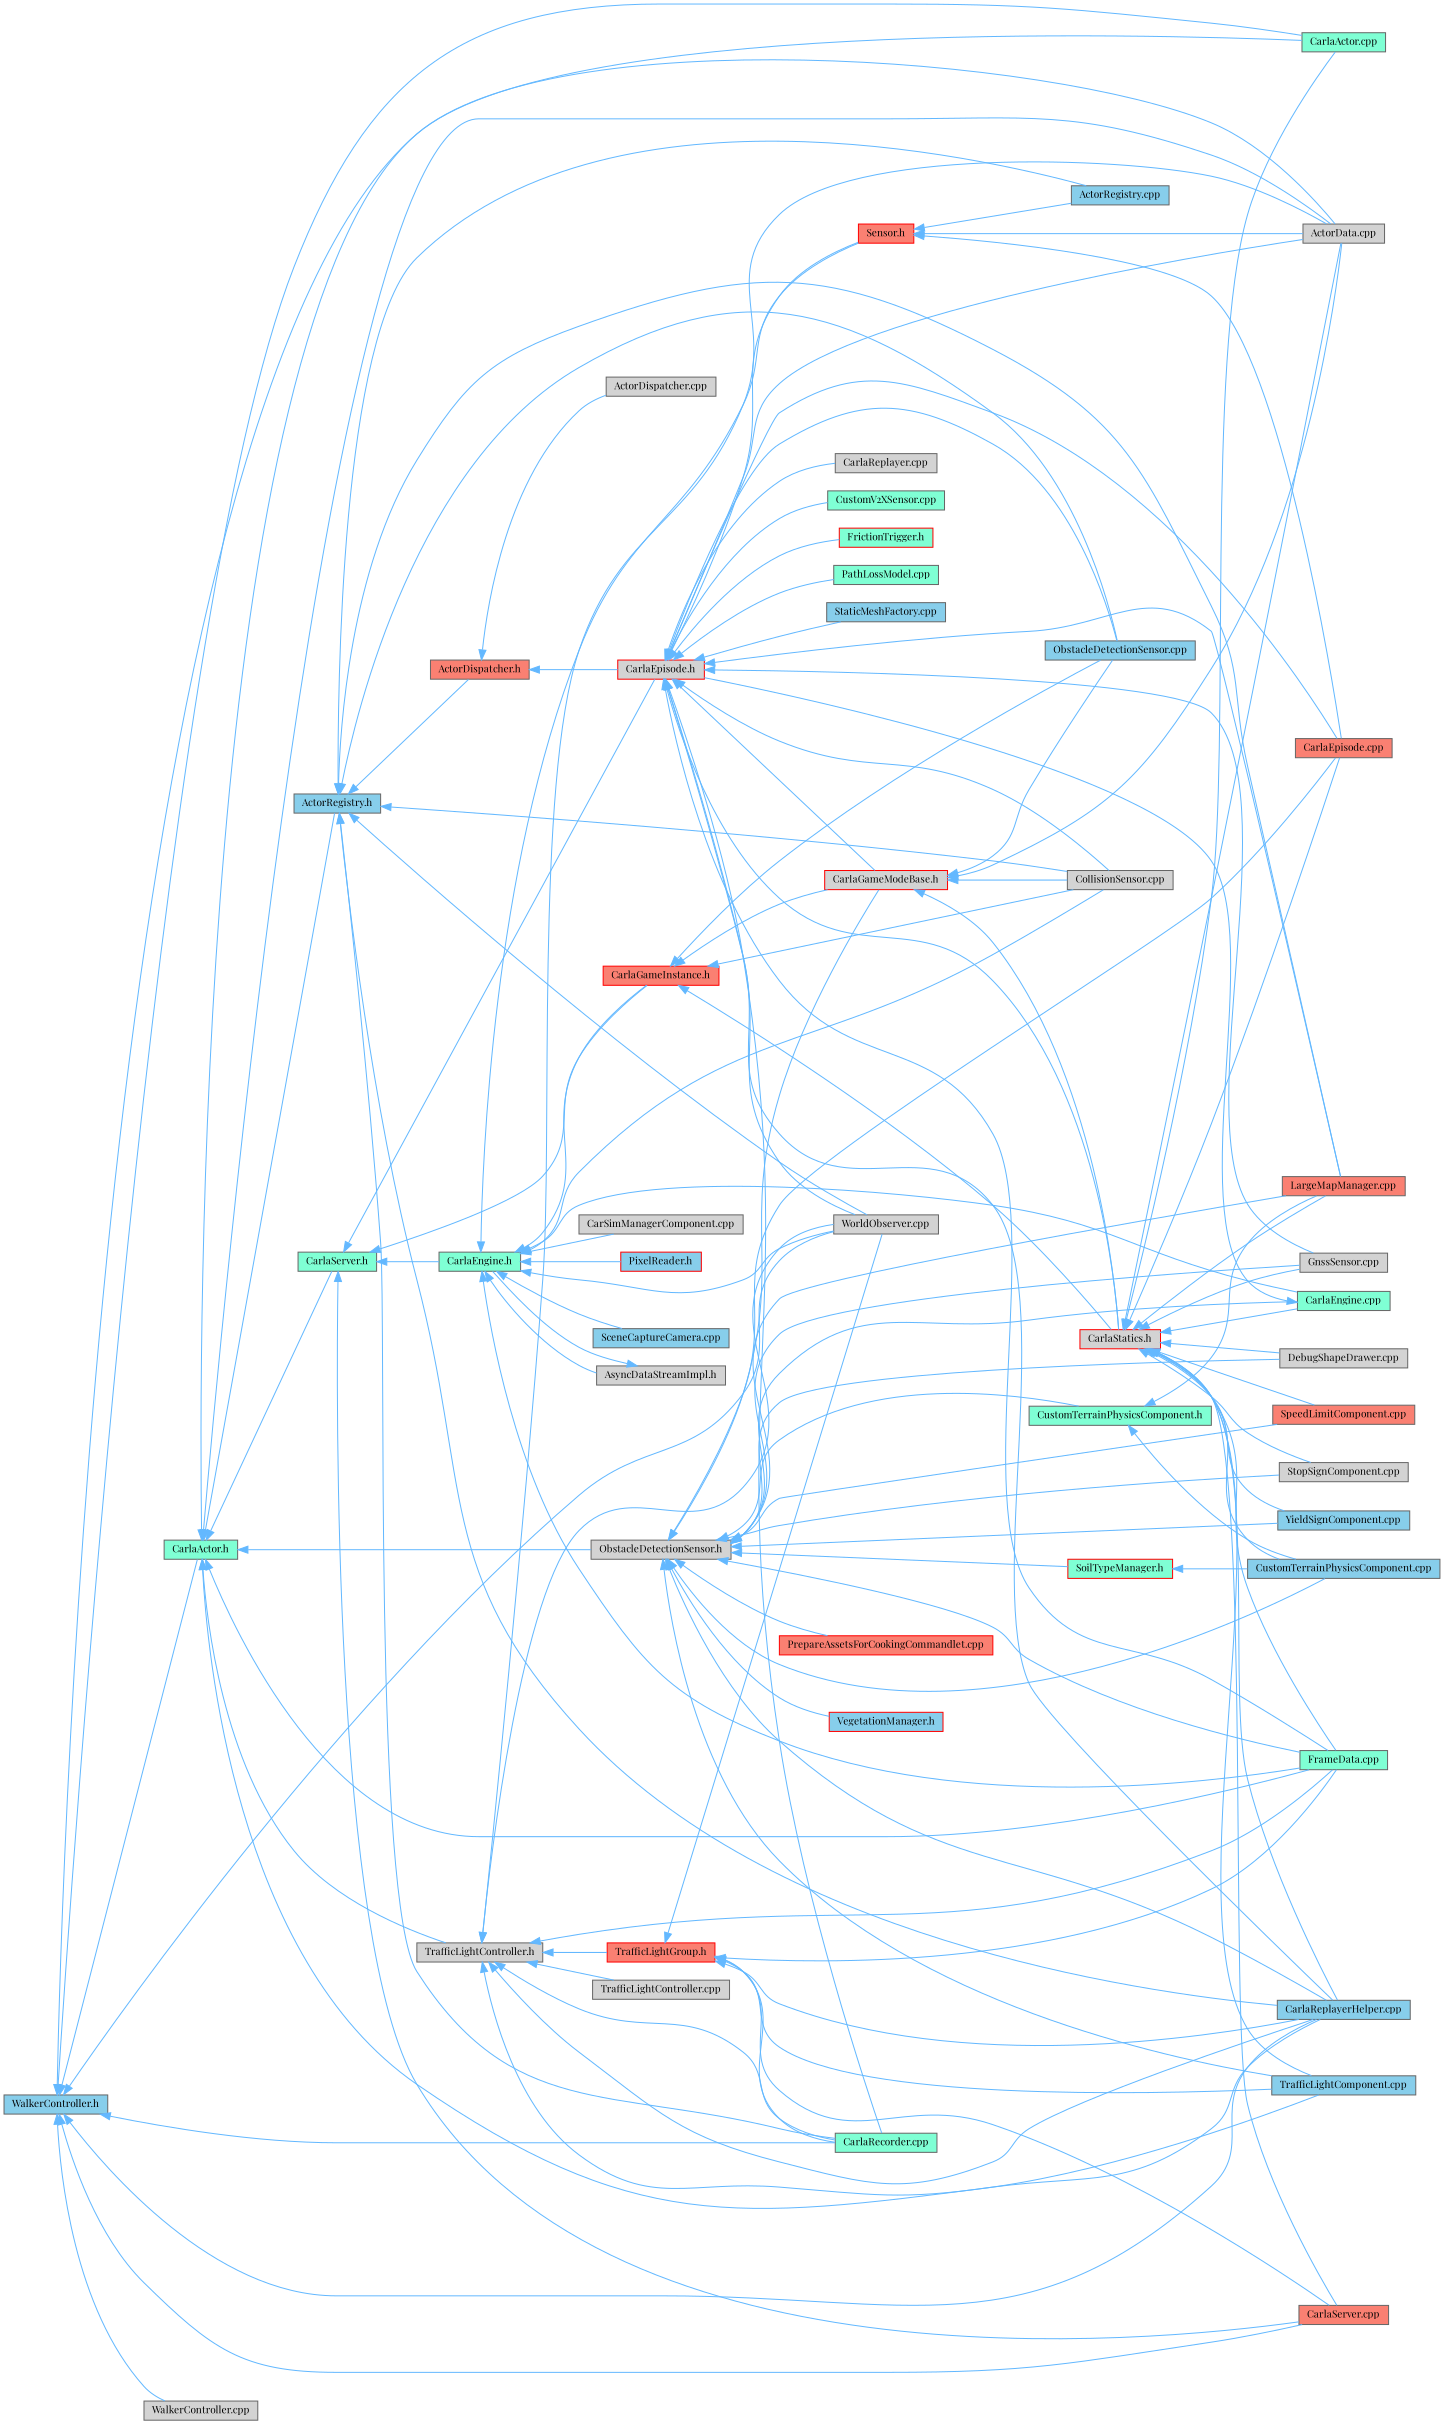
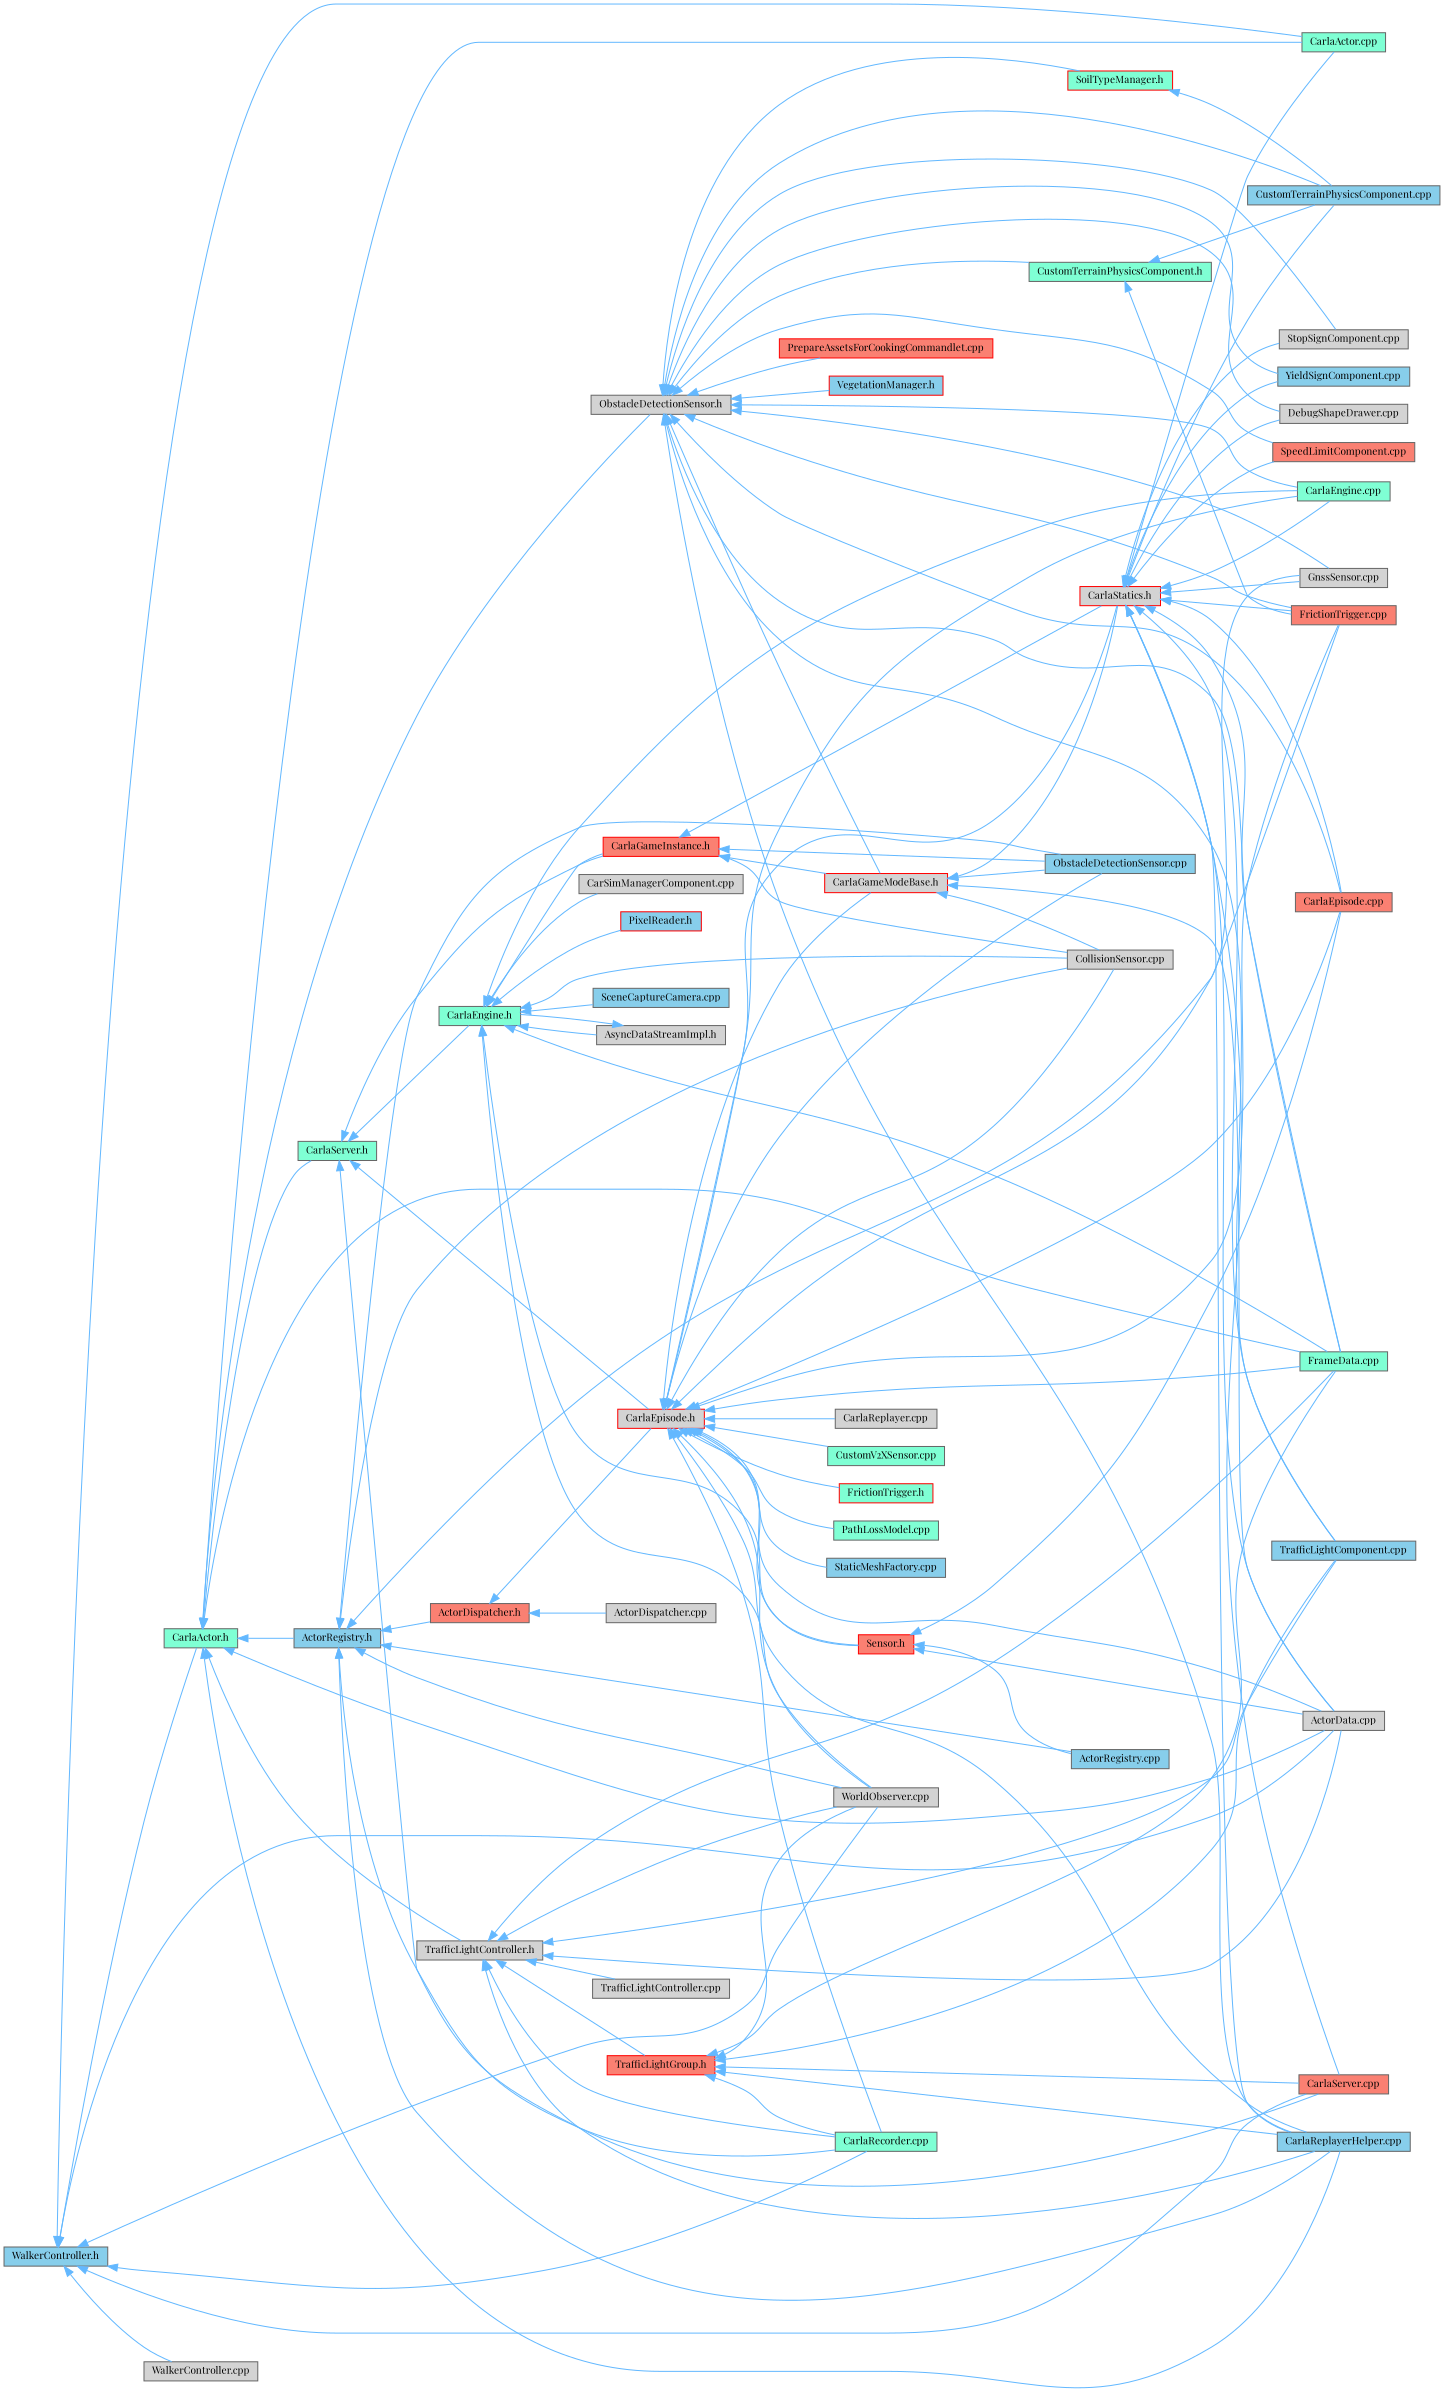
edge "CarlaEpisode.h" -> "CarlaEngine.cpp": reversed
node "LargeMapManager.cpp": label "LargeMapManager.cpp" -> "FrictionTrigger.cpp"
edge "CarlaReplayerHelper.cpp" -> "WalkerController.h": removed
